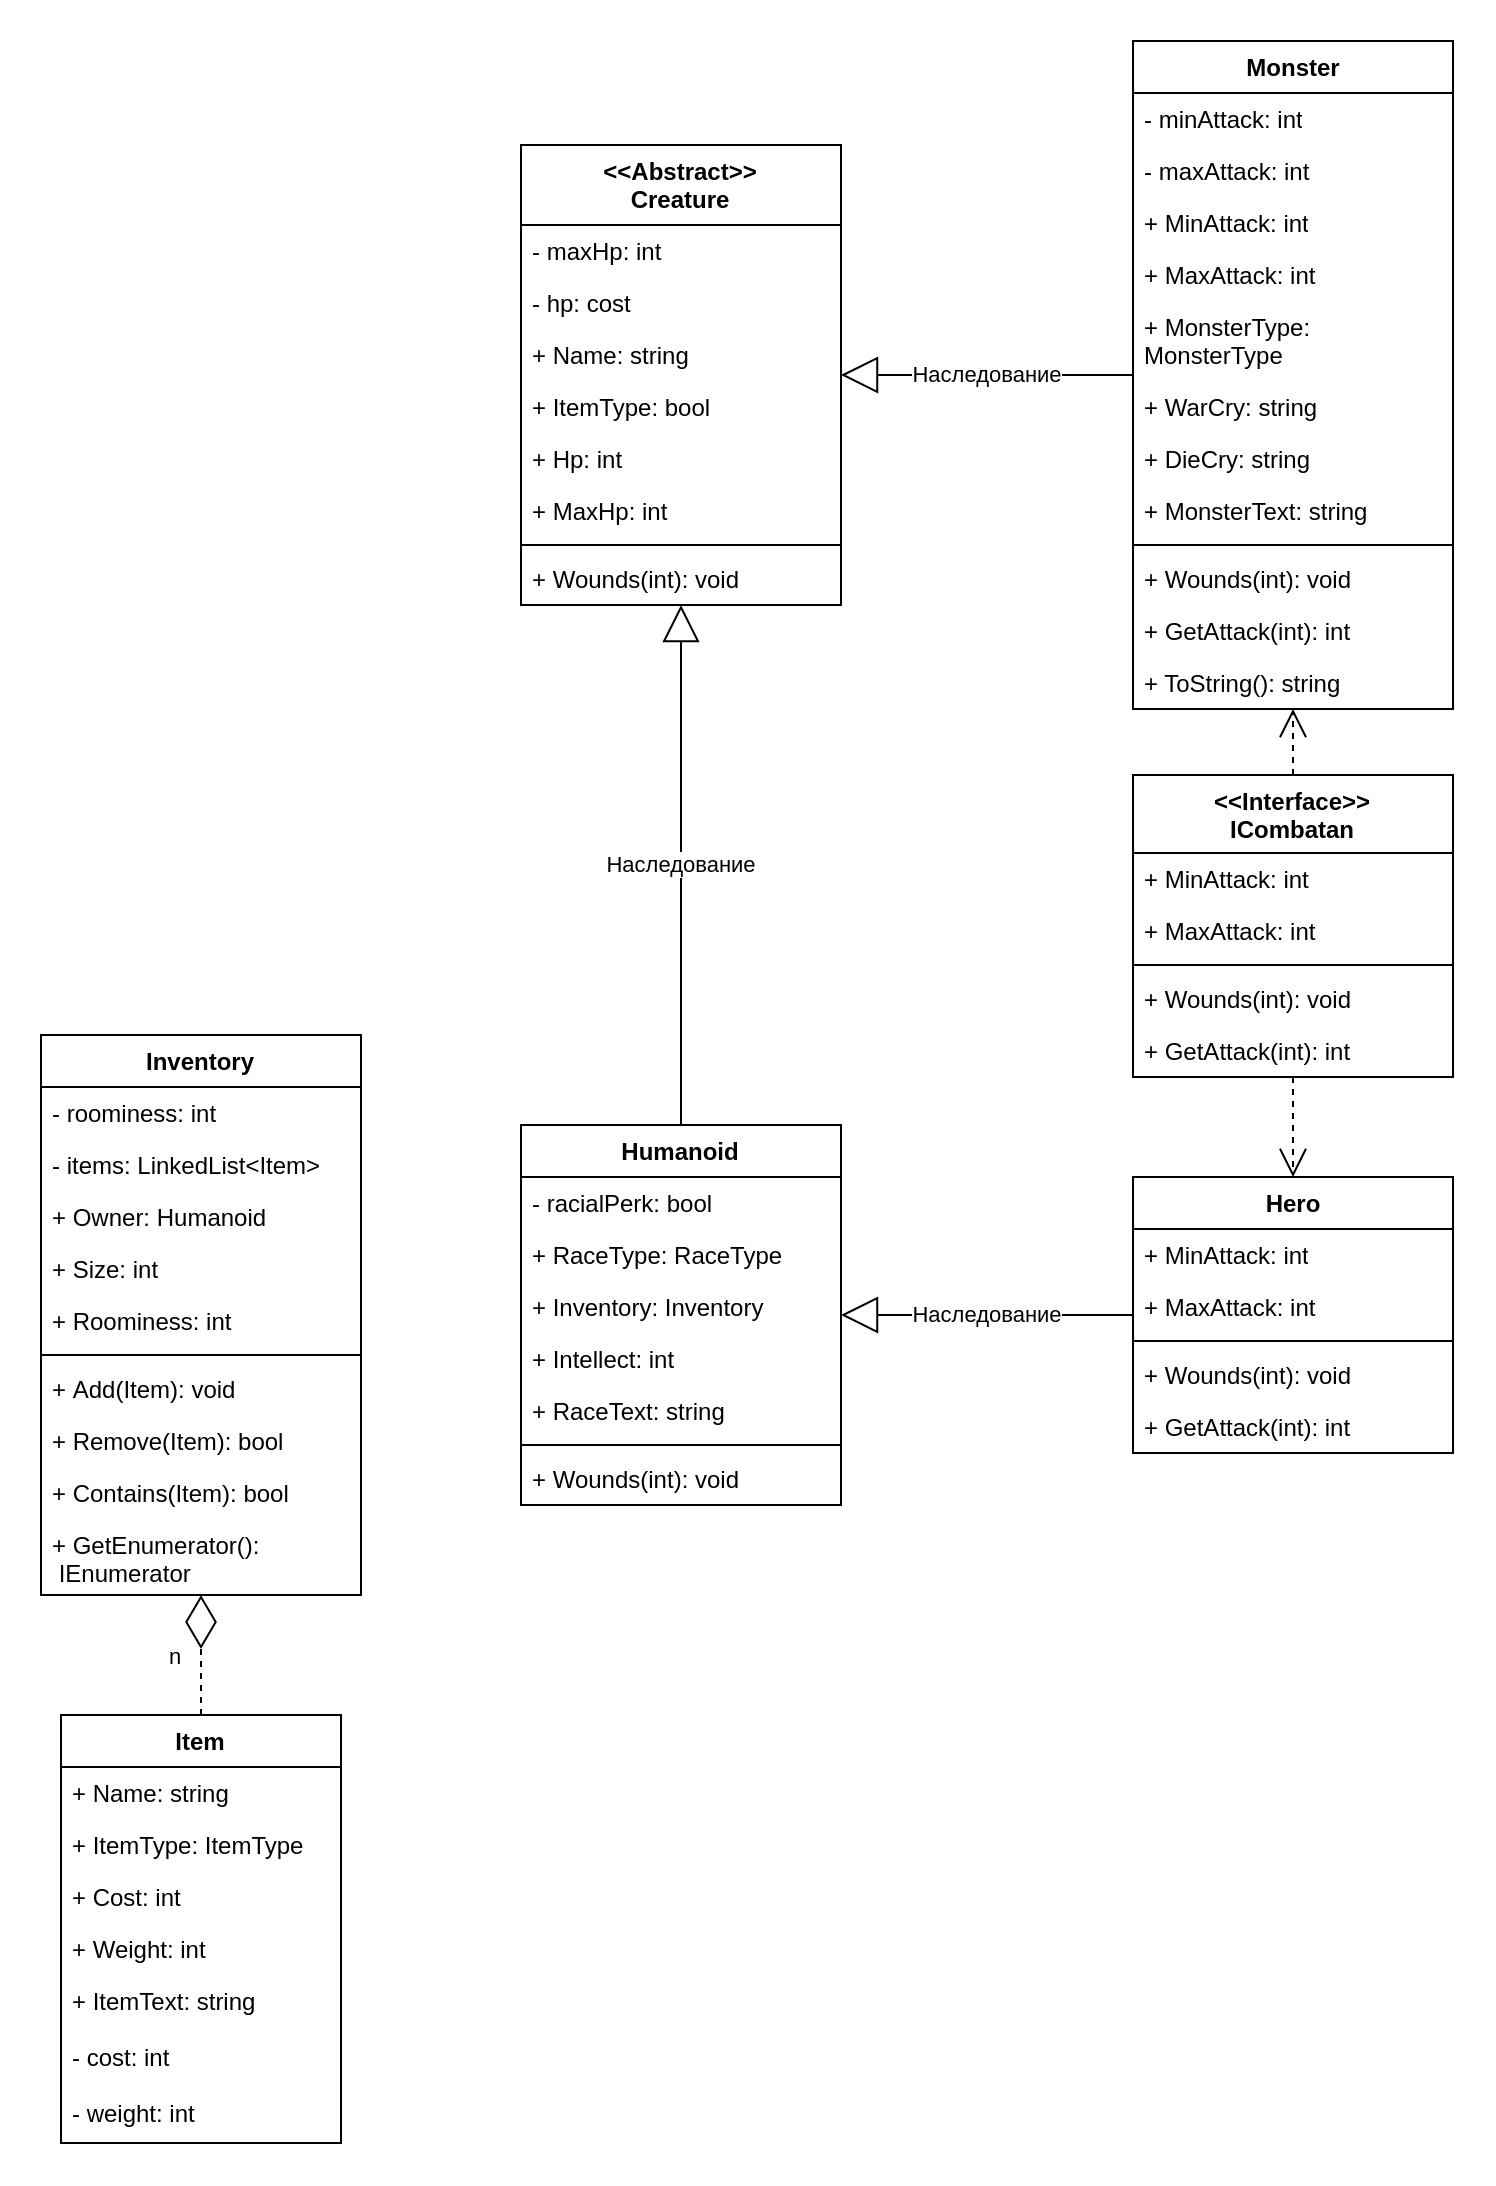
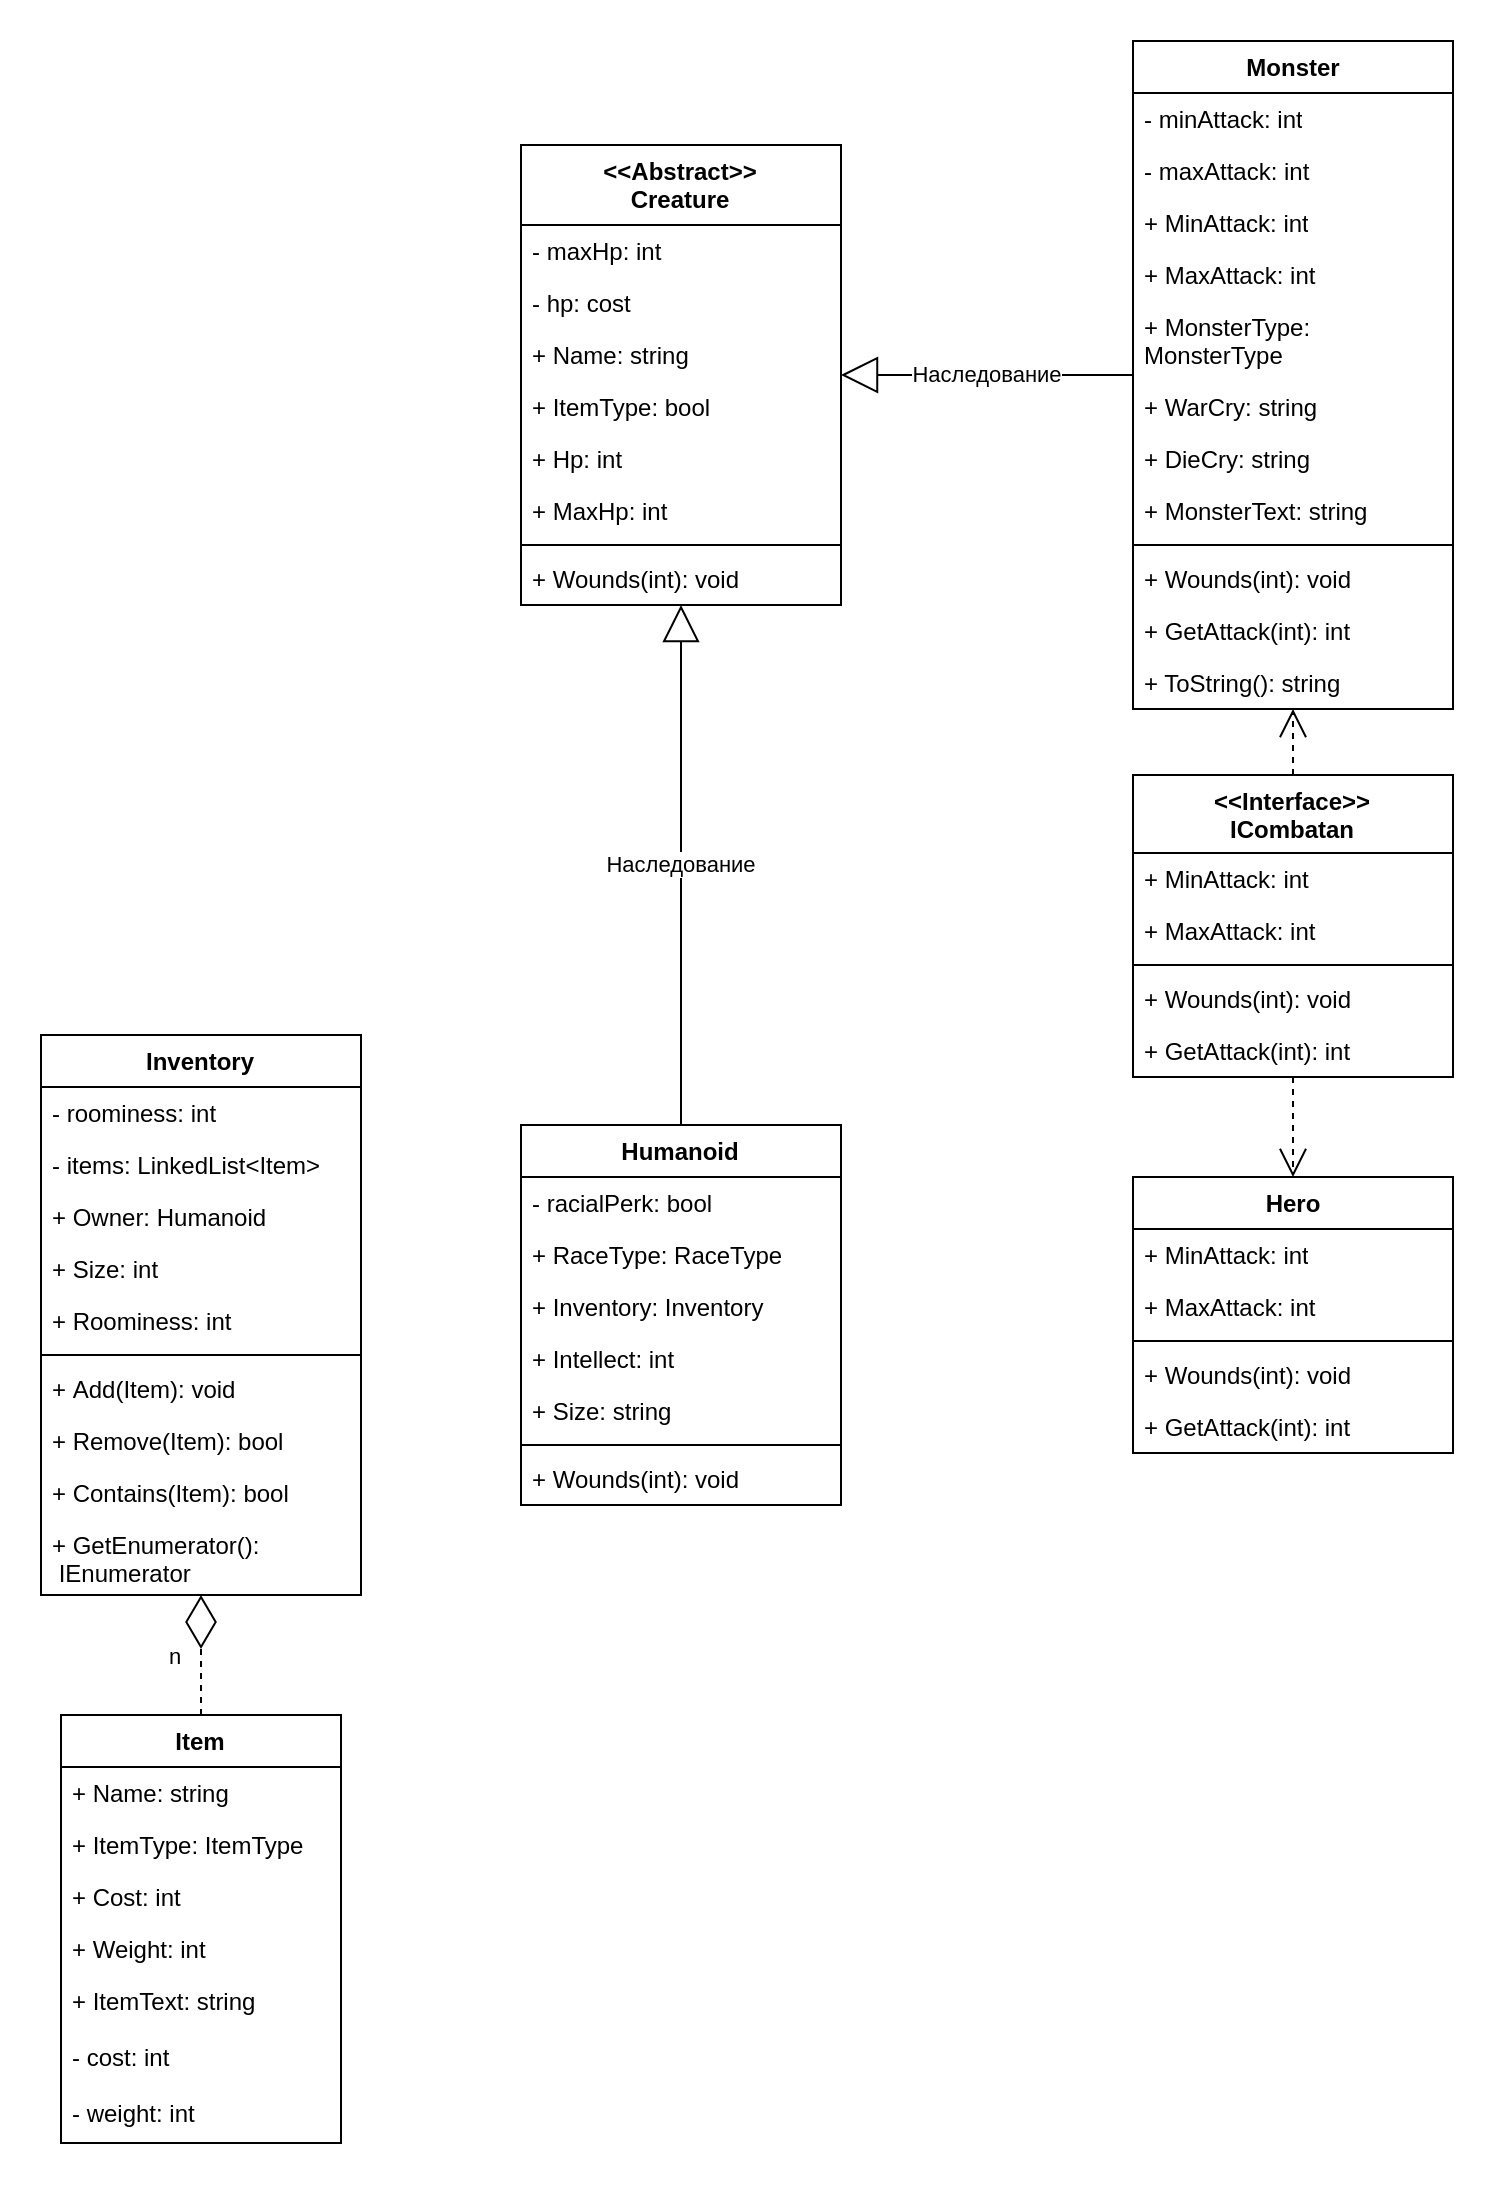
edge "Hero" -> "Humanoid": removed, label "Наследование"
node "+ RaceText: string": label "+ RaceText: string" -> "+ Size: string"
